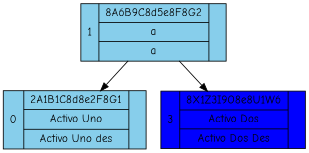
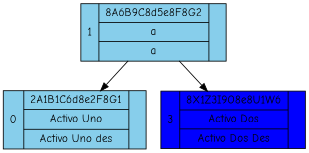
node "0": text "2A1B1C8d8e2F8G1" -> "2A1B1C6d8e2F8G1"
